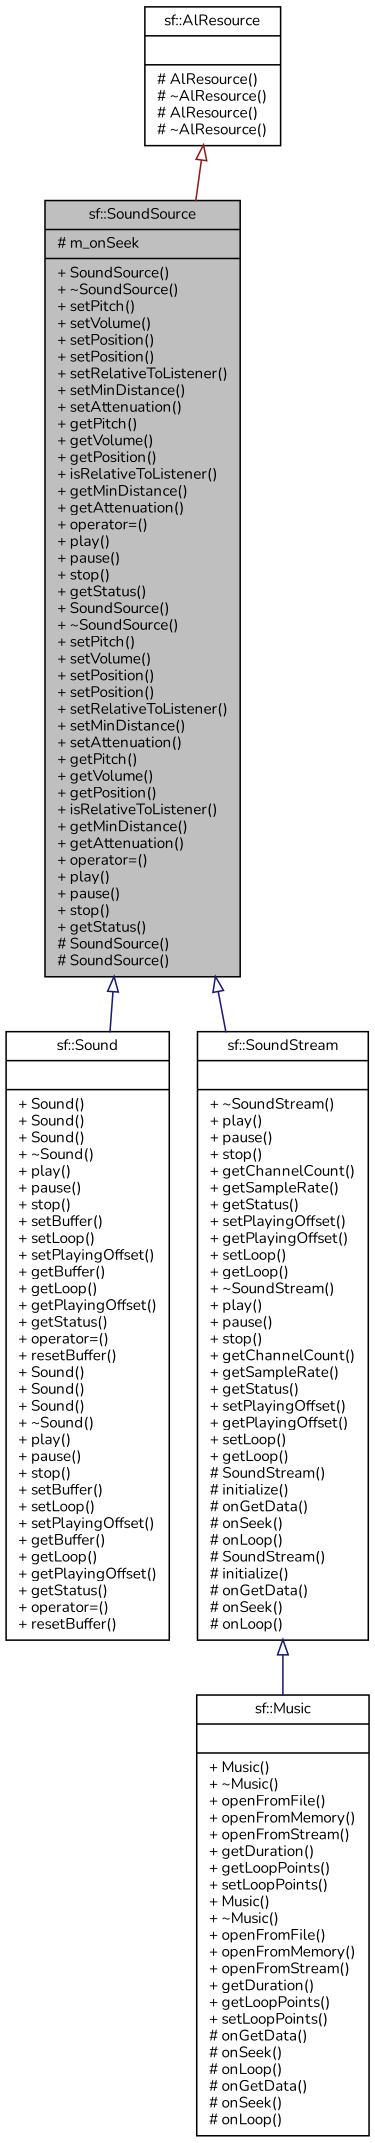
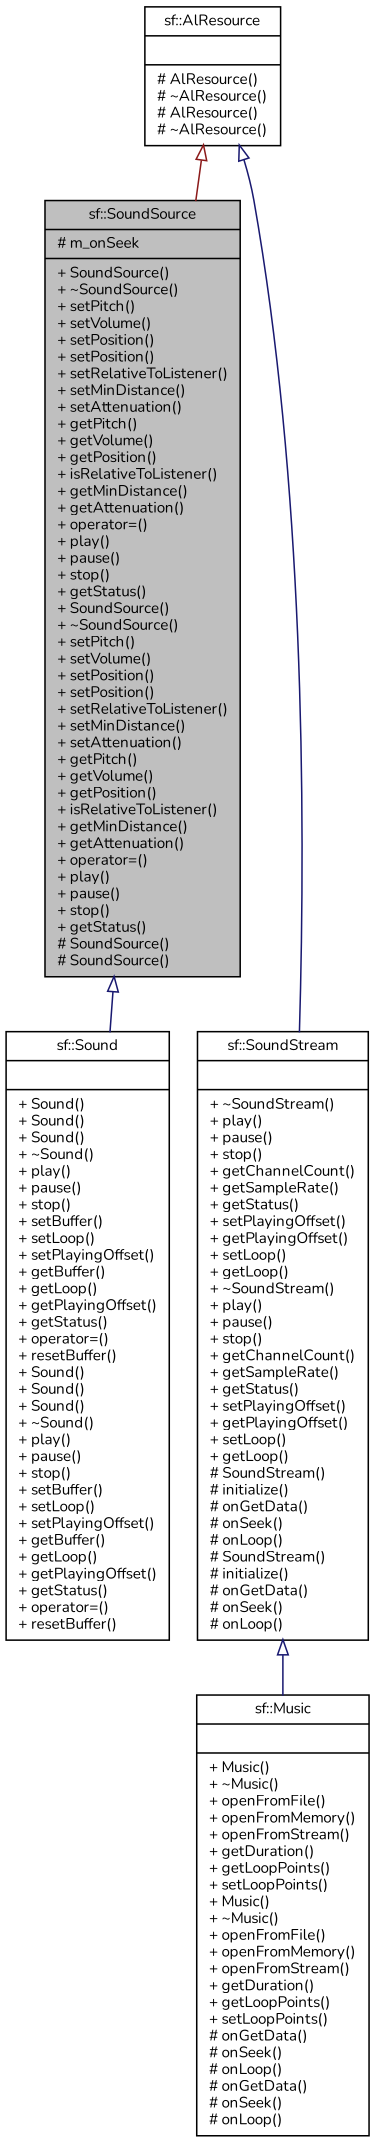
edge "sf::SoundStream" -> "sf::SoundSource": now "sf::SoundStream" -> "sf::AlResource"
